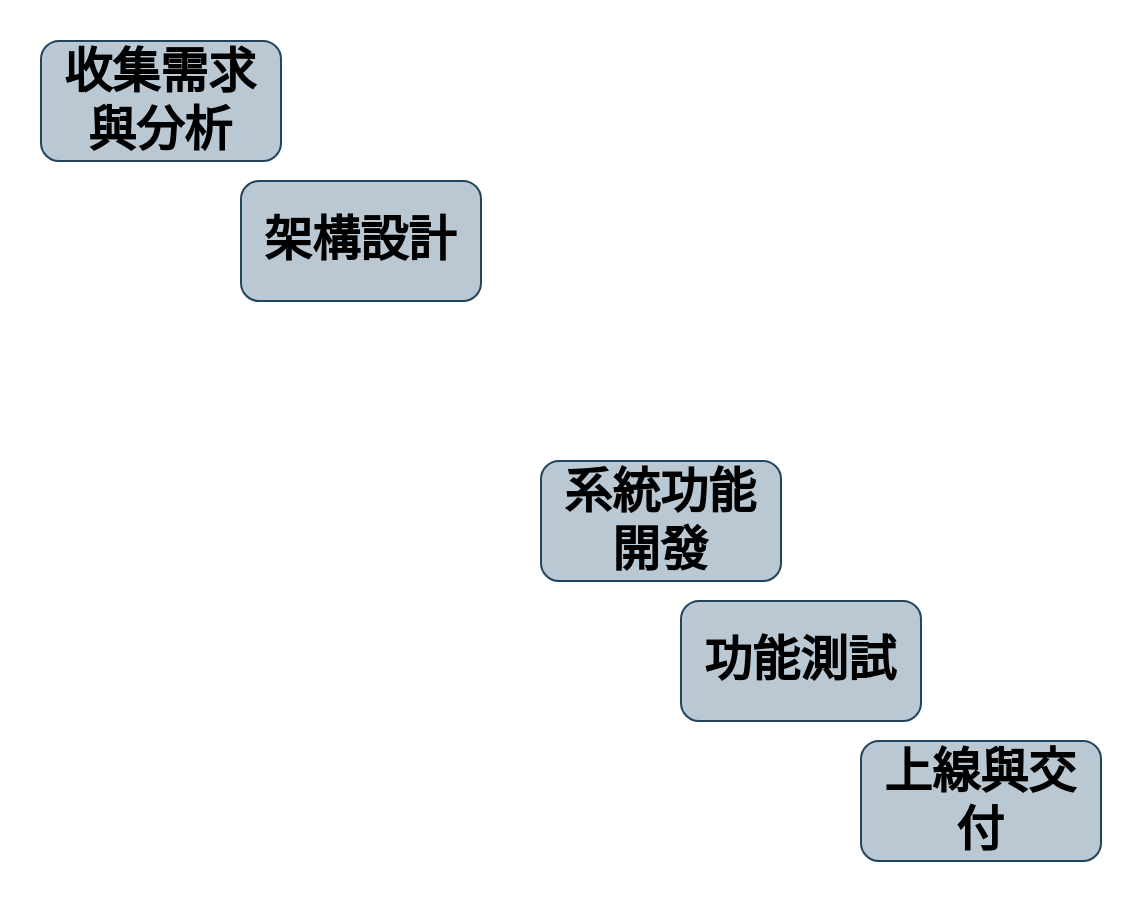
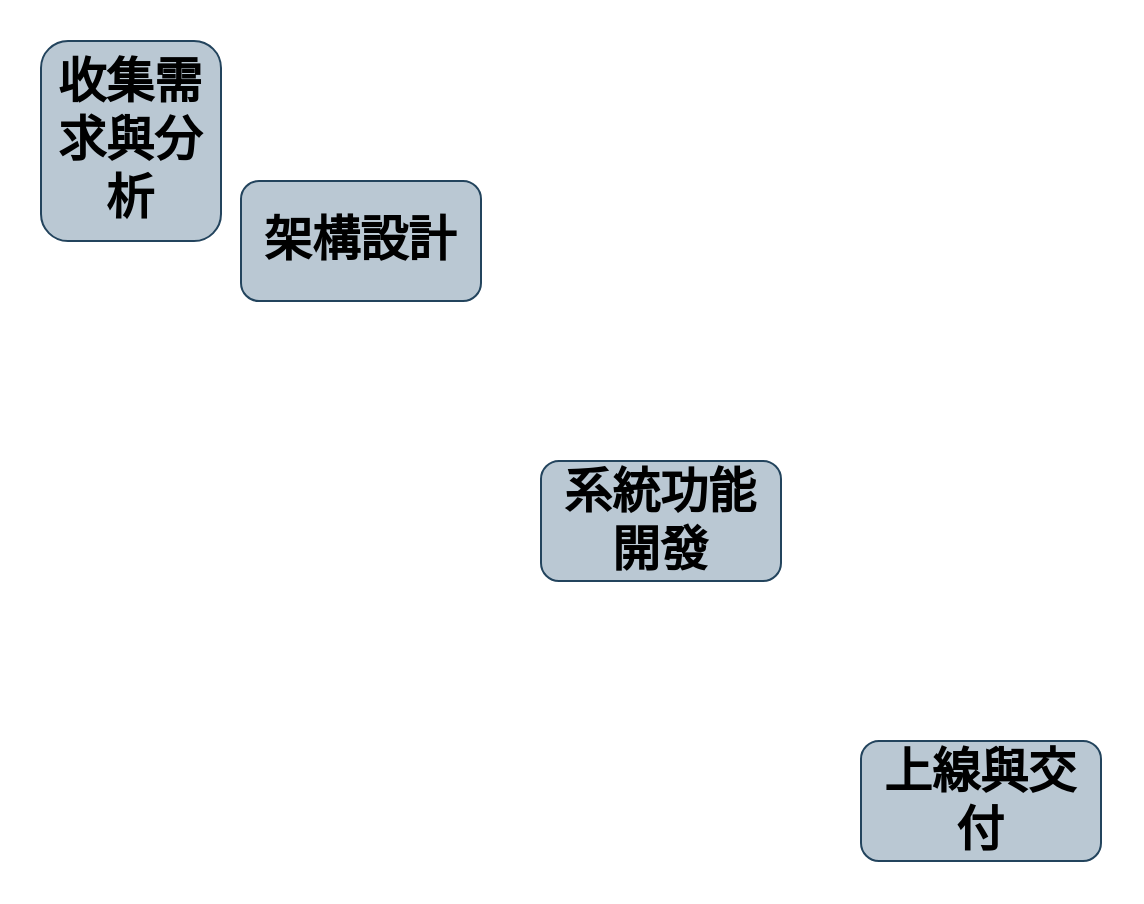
node "收集需求與分析": size 240x120 -> 180x200
node "功能測試": removed
